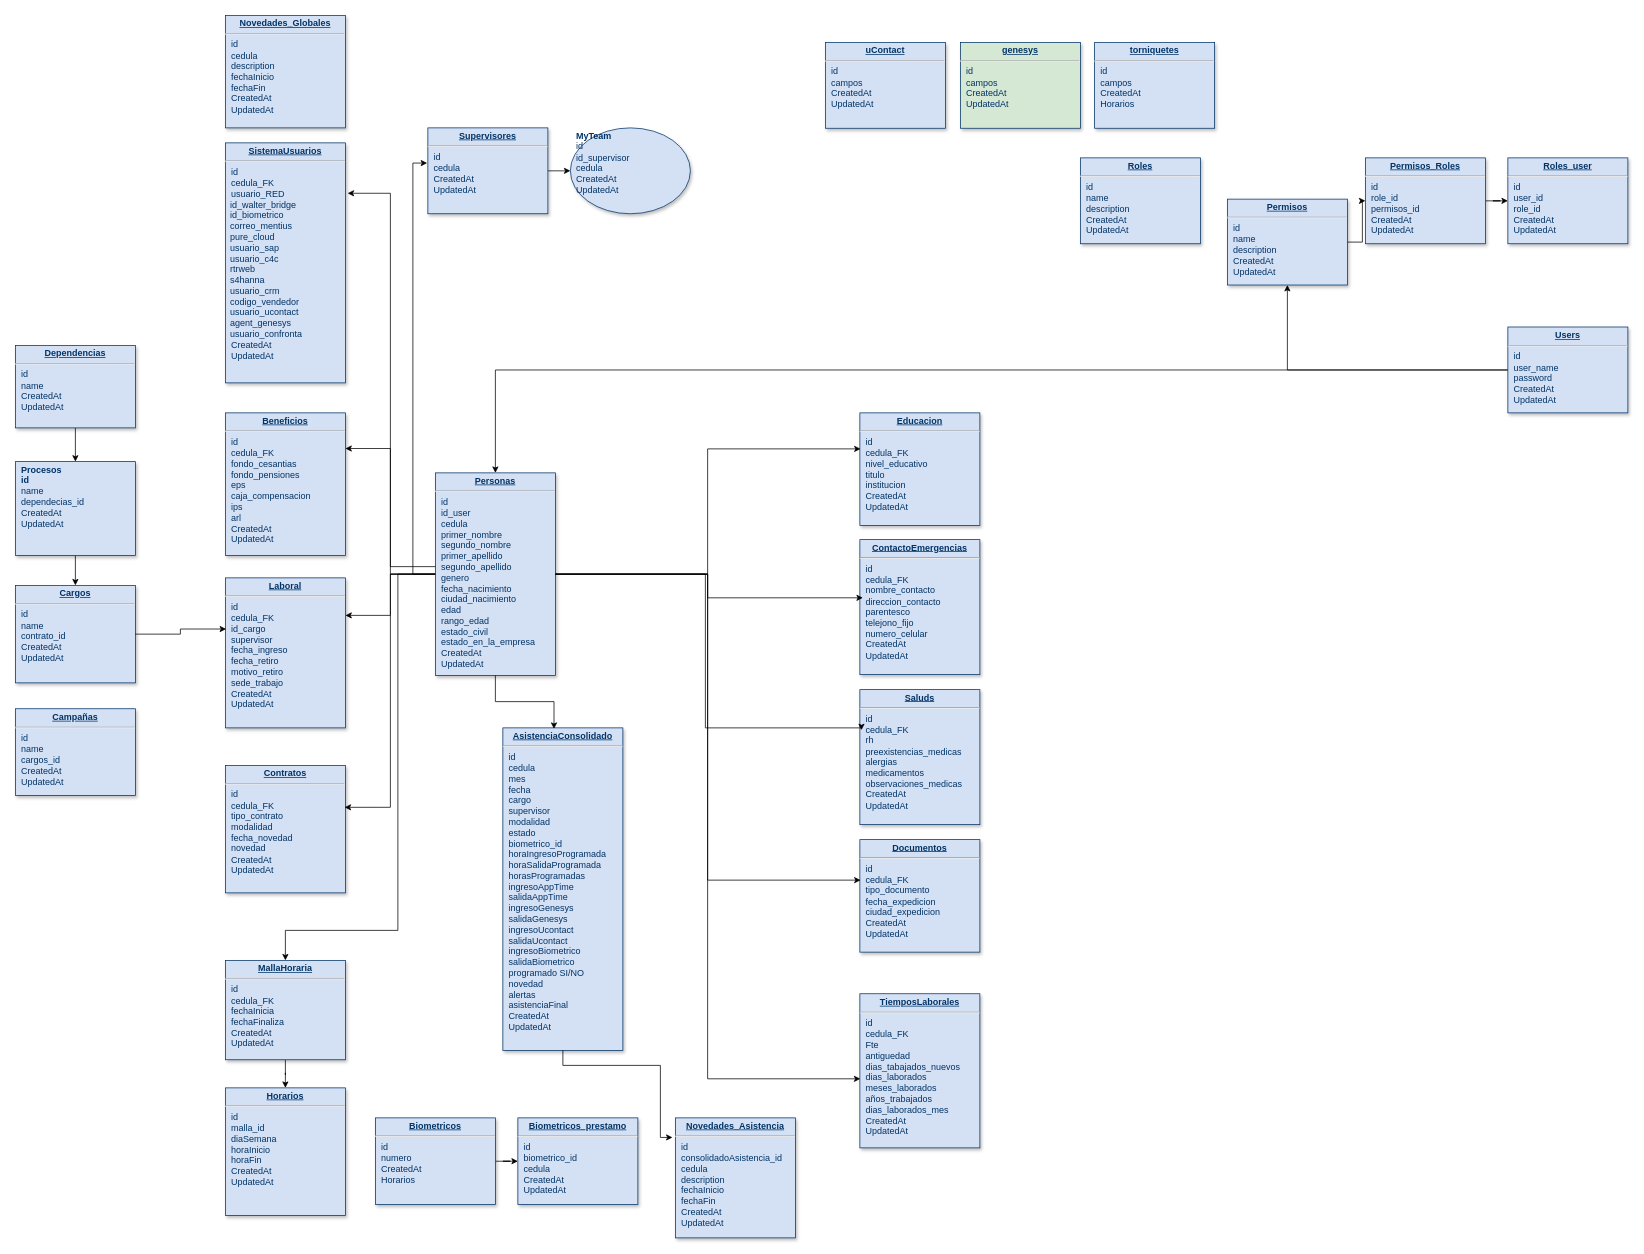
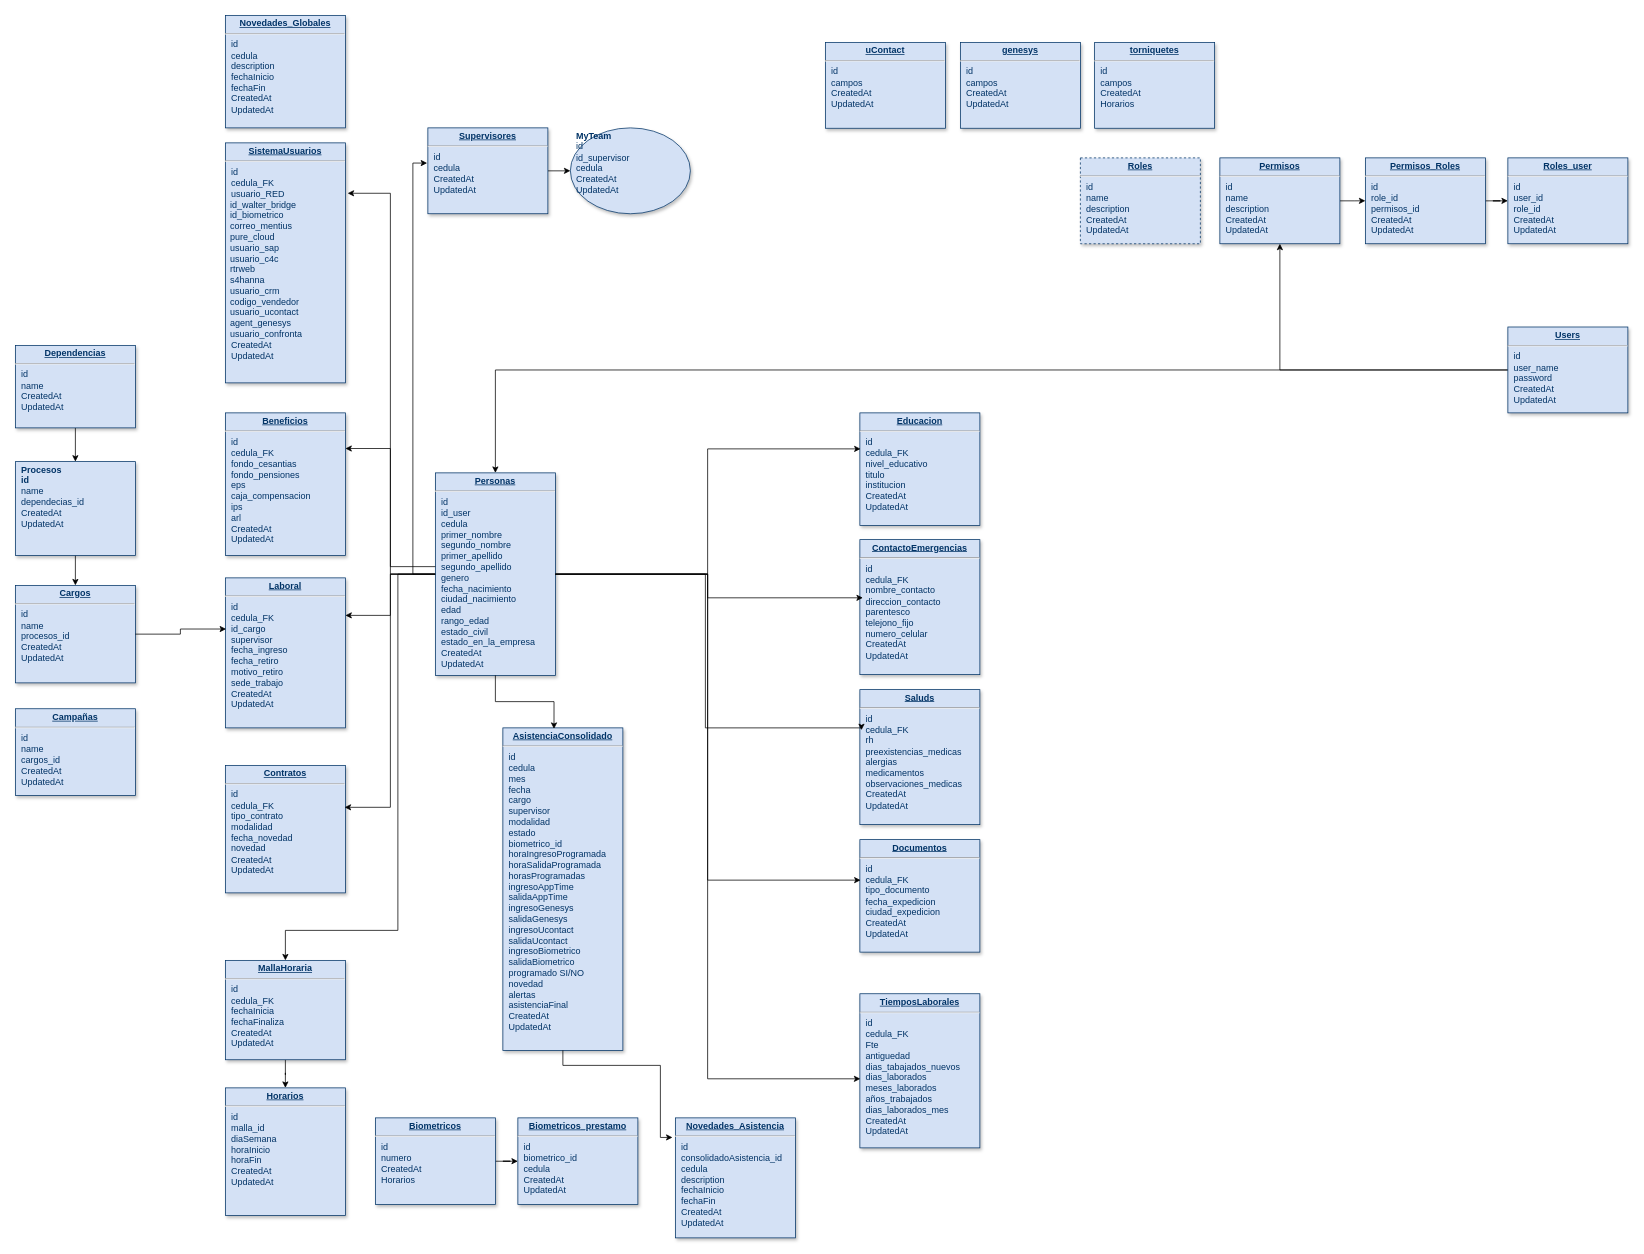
node "genesys id campos CreatedAt UpdatedAt": fillcolor #d5e8d4 -> #d4e1f5
node "Roles id name description CreatedAt UpdatedAt": style solid -> dashed
node "Permisos id name description CreatedAt UpdatedAt": moved (1287, 242) -> (1280, 201)
node "Cargos id name contrato_id CreatedAt UpdatedAt": label "Cargos id name contrato_id CreatedAt UpdatedAt" -> "Cargos id name procesos_id CreatedAt UpdatedAt"
